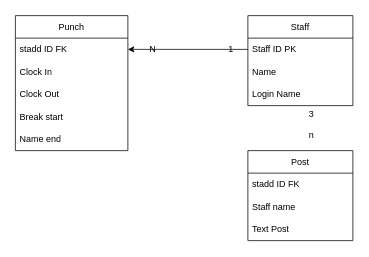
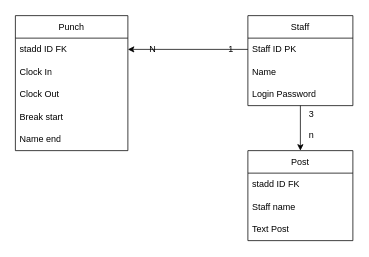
node "Login Name": label "Login Name" -> "Login Password"
edge "Staff" -> "Post": added
